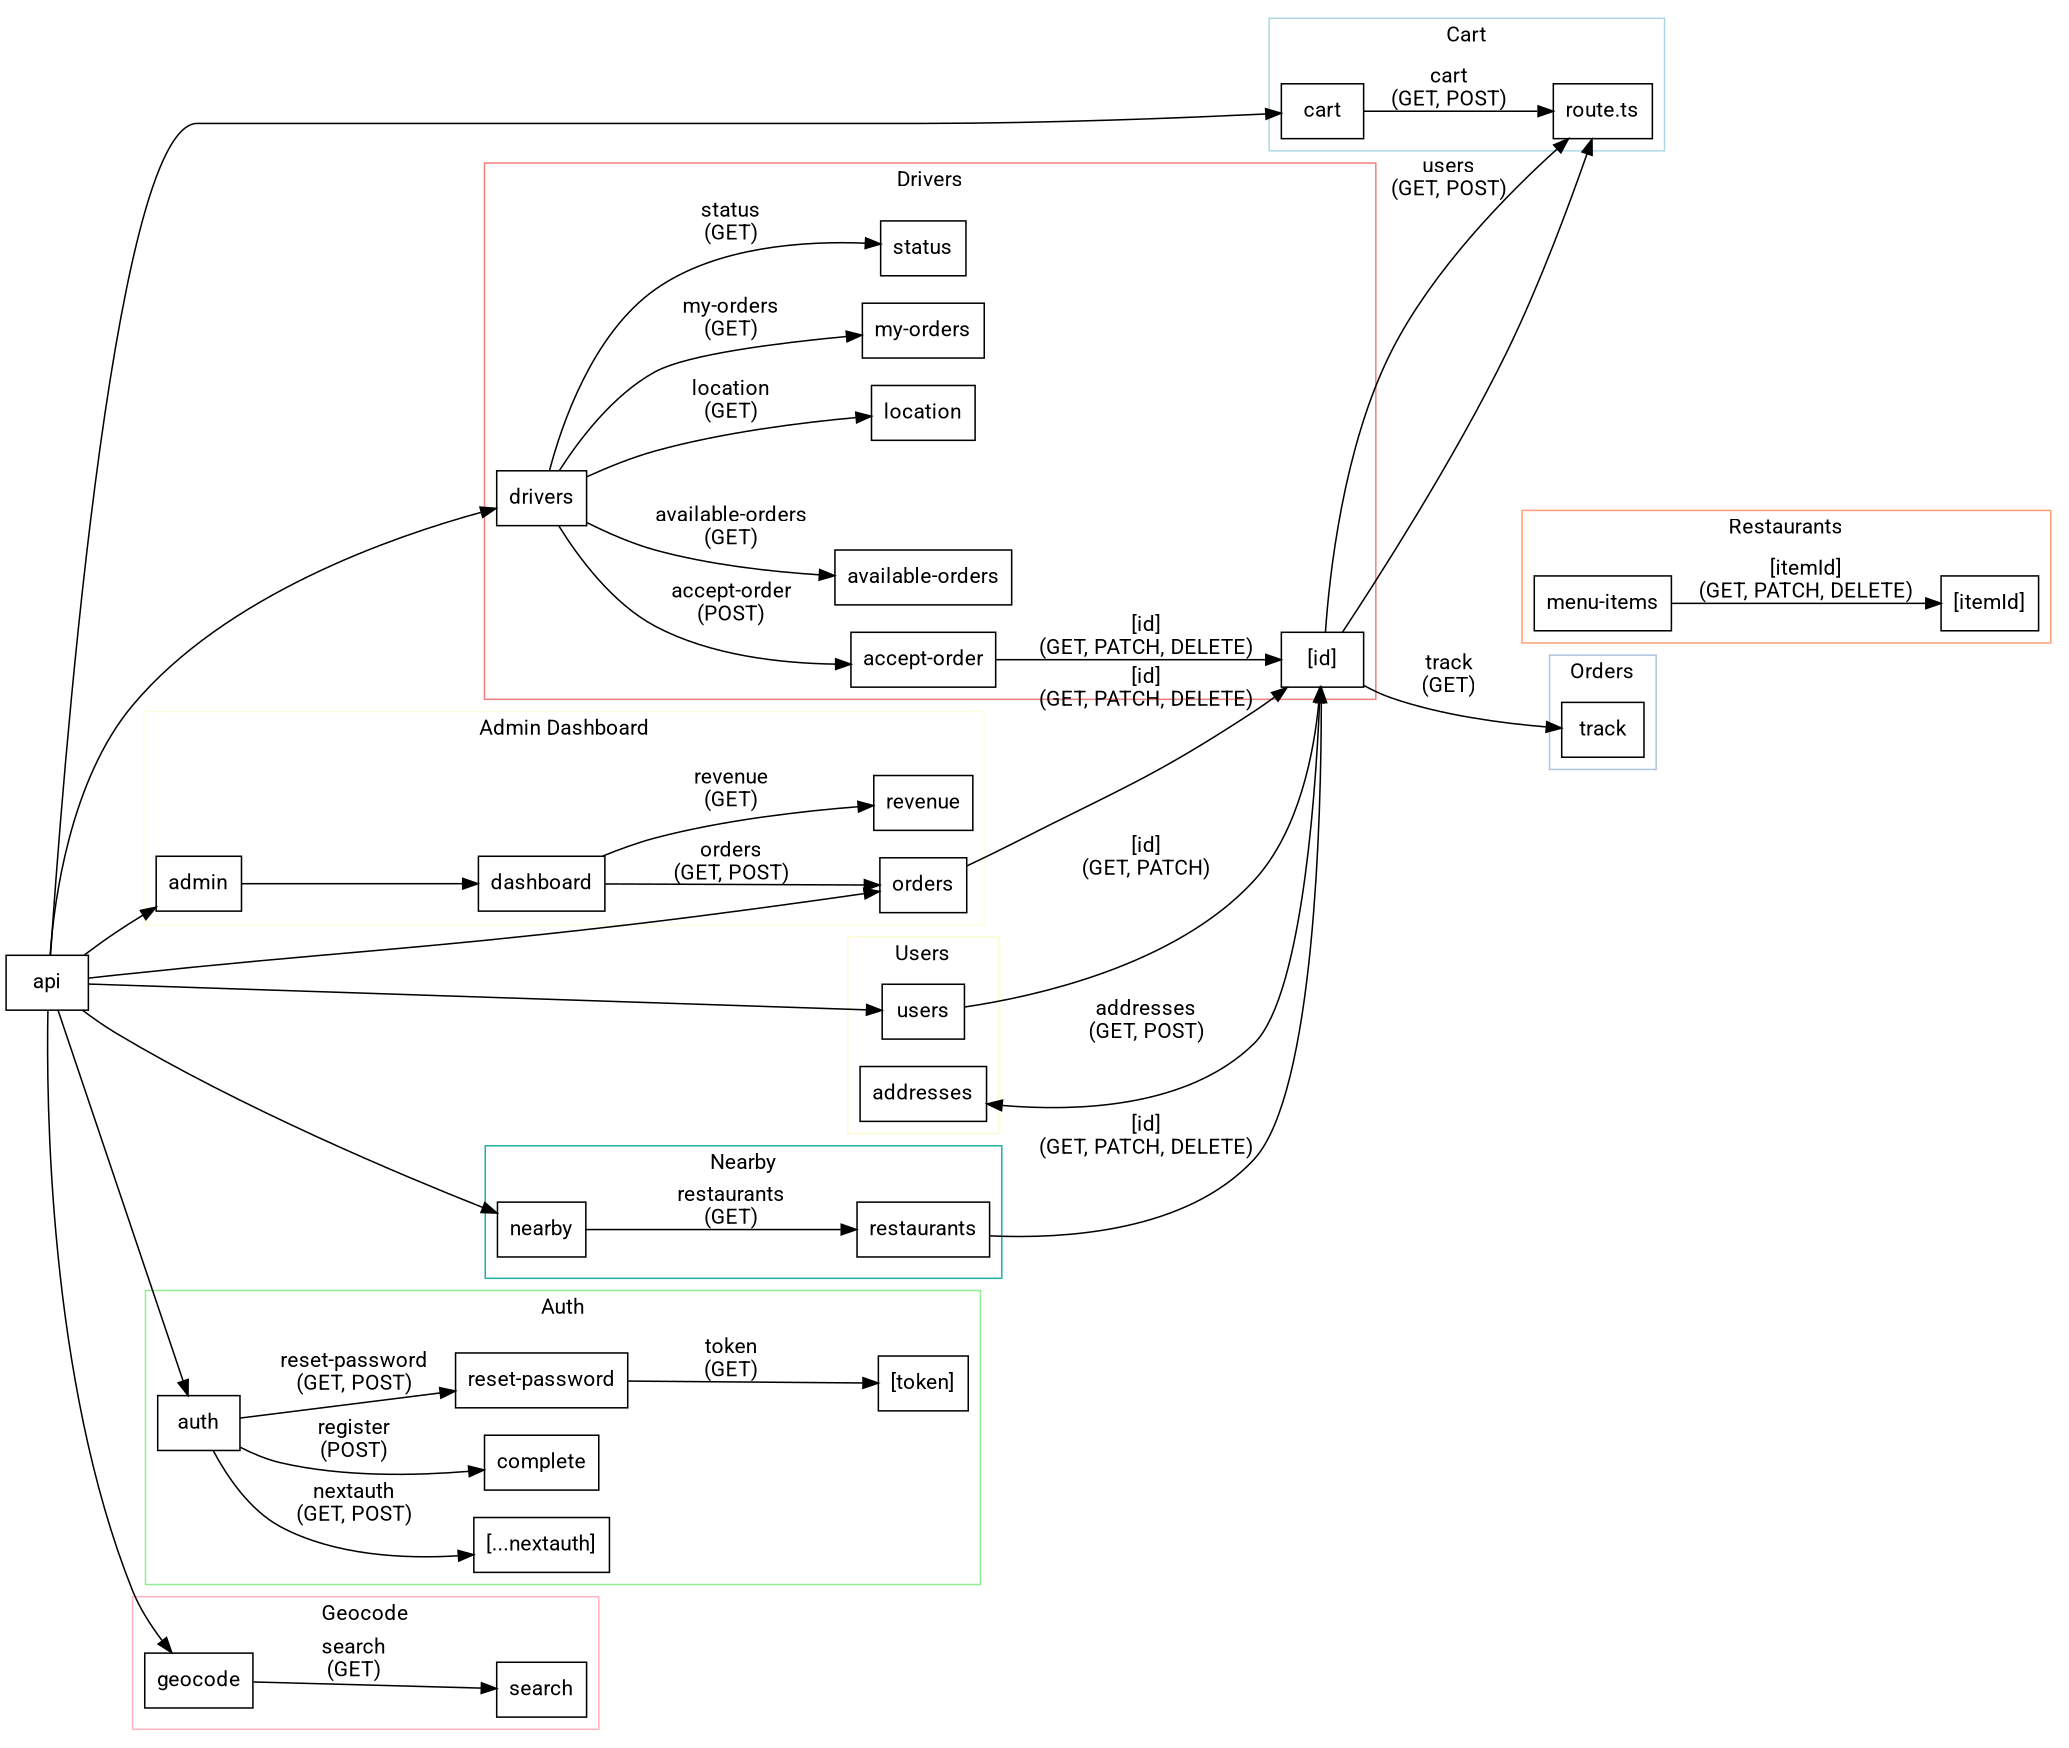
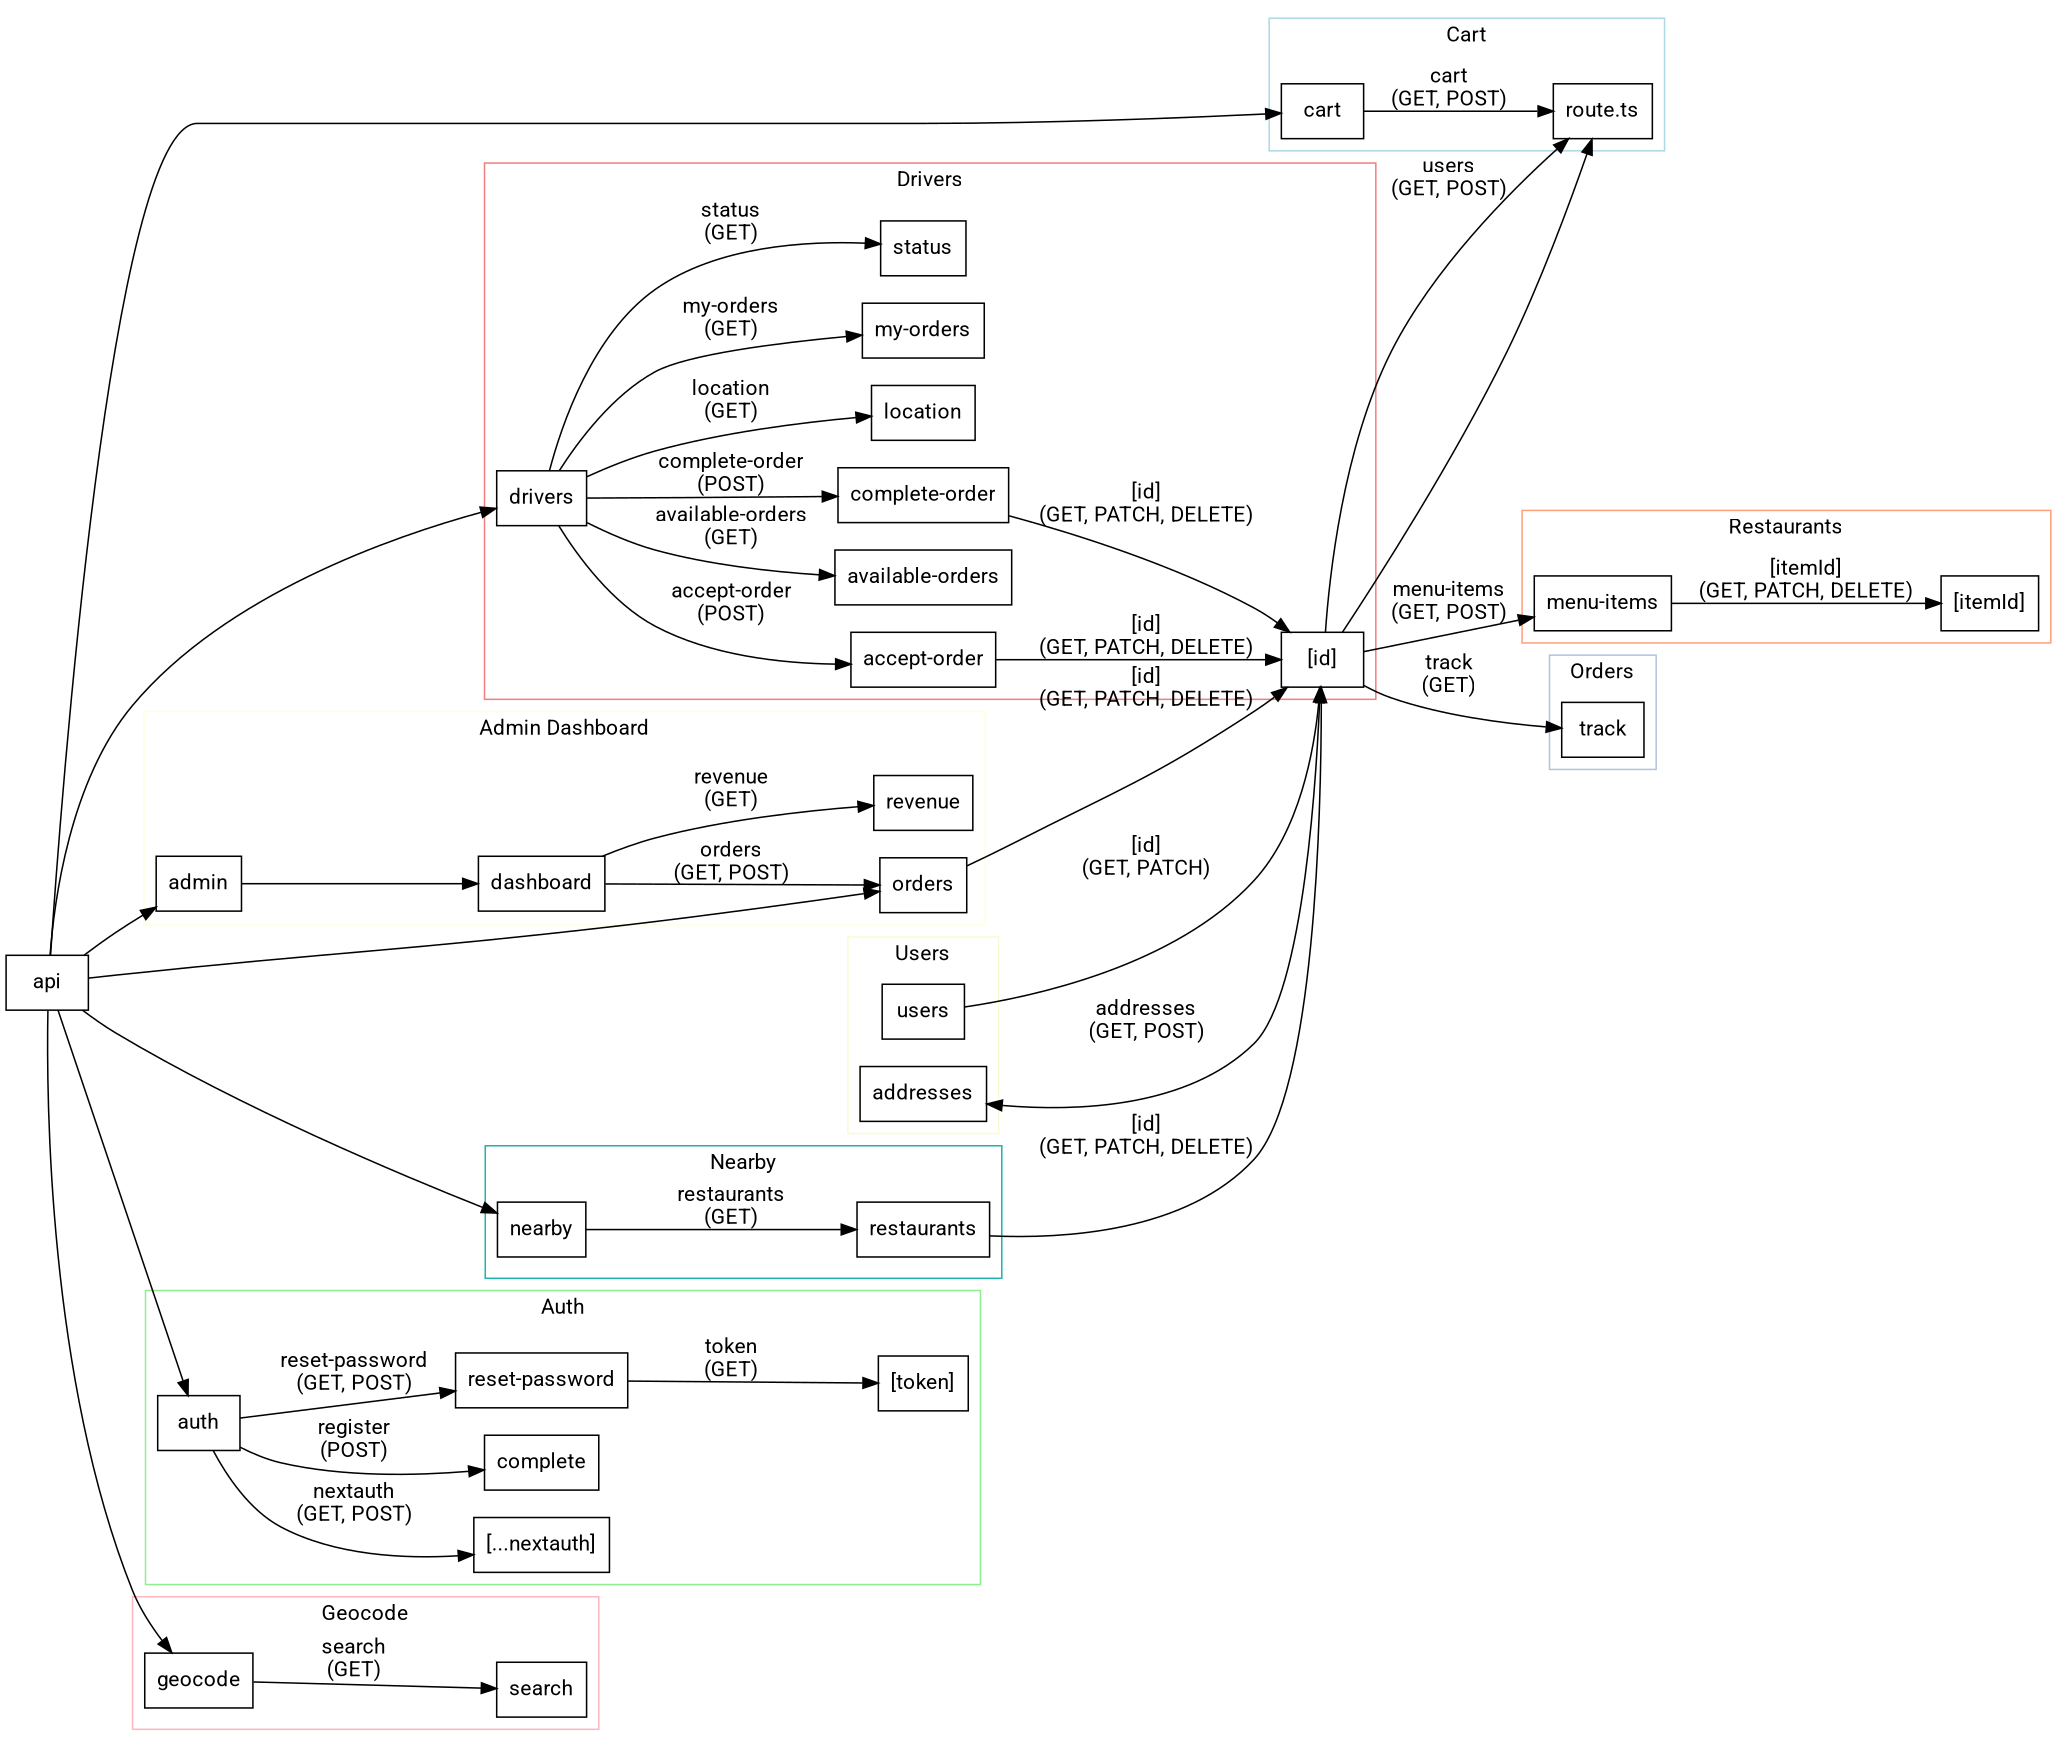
node "complete-order": added
edge "[id]" -> "menu-items": added, label "menu-items (GET, POST)"
edge "api" -> "users": removed
